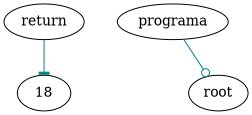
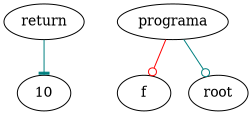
node "18": label "18" -> "10"
node "f": added
